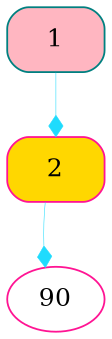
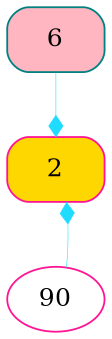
node "1": label "1" -> "6"
edge "2" -> "90": reversed
